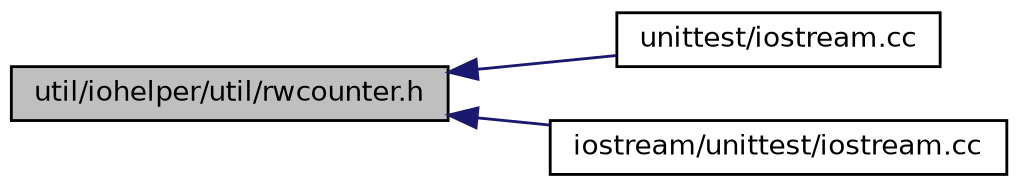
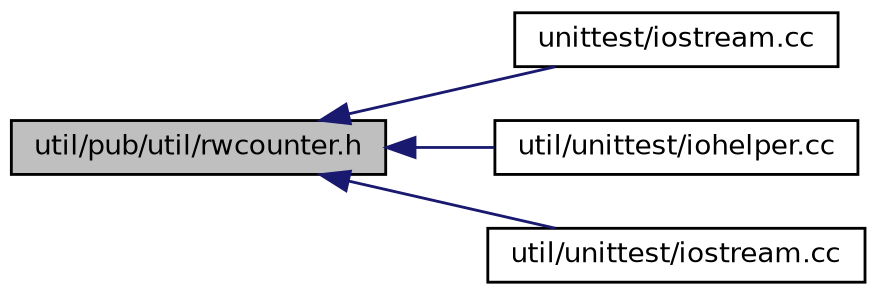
node "util/iohelper/util/rwcounter.h": label "util/iohelper/util/rwcounter.h" -> "util/pub/util/rwcounter.h"
node "util/unittest/iohelper.cc": added
node "iostream/unittest/iostream.cc": label "iostream/unittest/iostream.cc" -> "util/unittest/iostream.cc"
